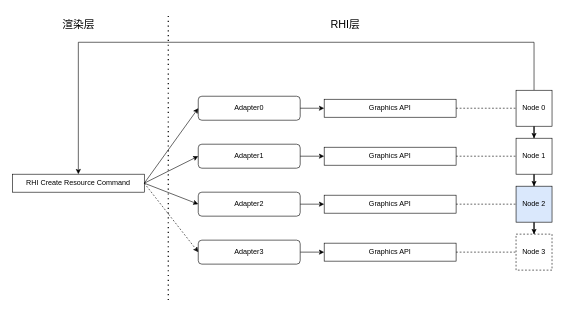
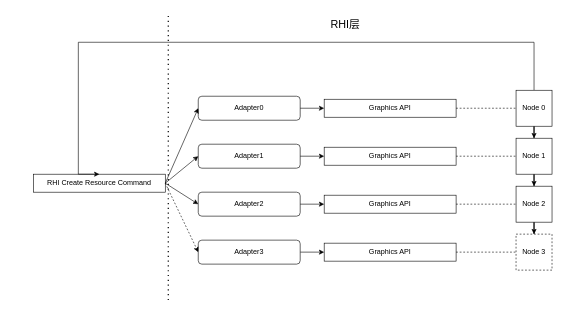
node "渲染层": removed
node "RHI Create Resource Command": moved (78, 183) -> (99, 183)
node "Node 2": fillcolor #dae8fc -> #ffffff
